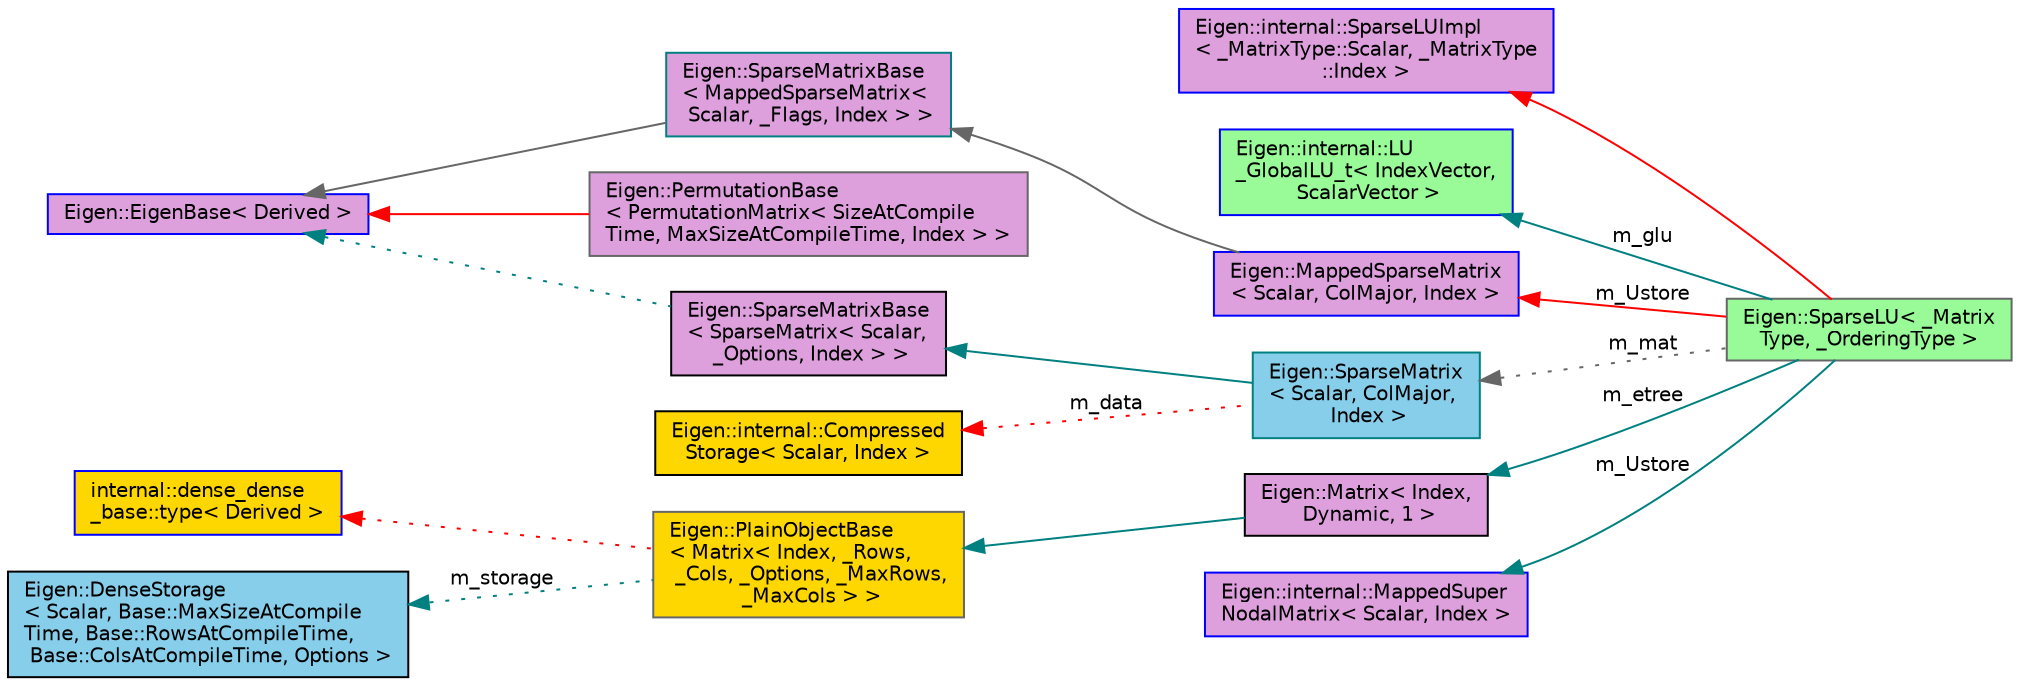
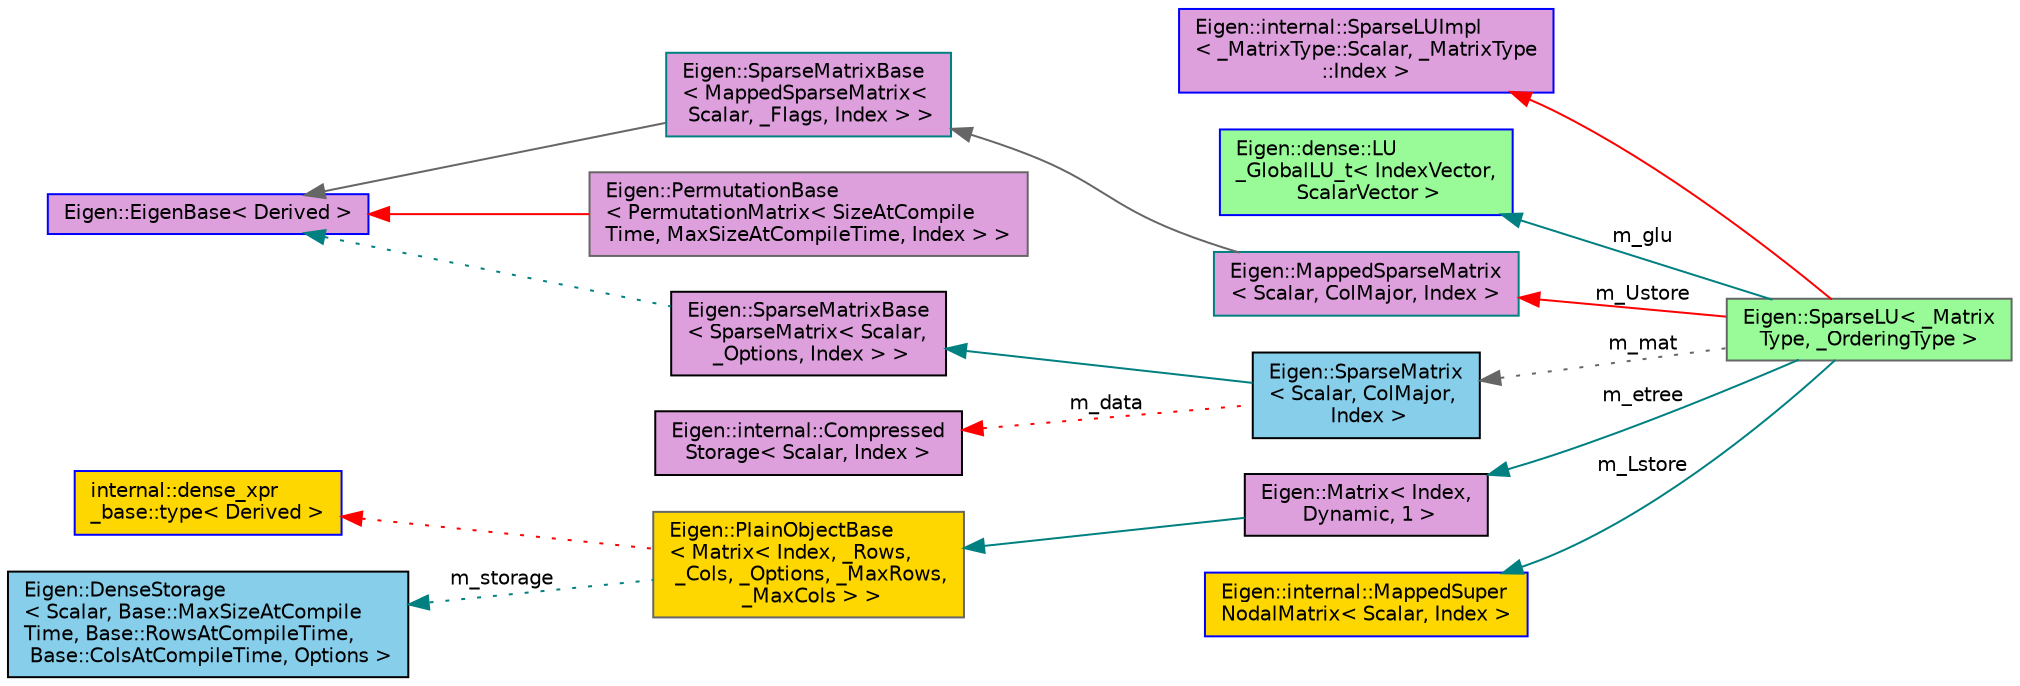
node "Eigen::internal::LU _GlobalLU_t< IndexVector, ScalarVector >": label "Eigen::internal::LU _GlobalLU_t< IndexVector, ScalarVector >" -> "Eigen::dense::LU _GlobalLU_t< IndexVector, ScalarVector >"
node "Eigen::MappedSparseMatrix < Scalar, ColMajor, Index >": color blue -> teal
node "Eigen::SparseMatrix < Scalar, ColMajor, Index >": color teal -> black
node "Eigen::internal::Compressed Storage< Scalar, Index >": fillcolor gold -> plum
edge "Eigen::SparseLU< _Matrix Type, _OrderingType >" -> "Eigen::internal::MappedSuper NodalMatrix< Scalar, Index >": label " m_Ustore" -> " m_Lstore"
node "internal::dense_dense _base::type< Derived >": label "internal::dense_dense _base::type< Derived >" -> "internal::dense_xpr _base::type< Derived >"
node "Eigen::internal::MappedSuper NodalMatrix< Scalar, Index >": fillcolor plum -> gold
